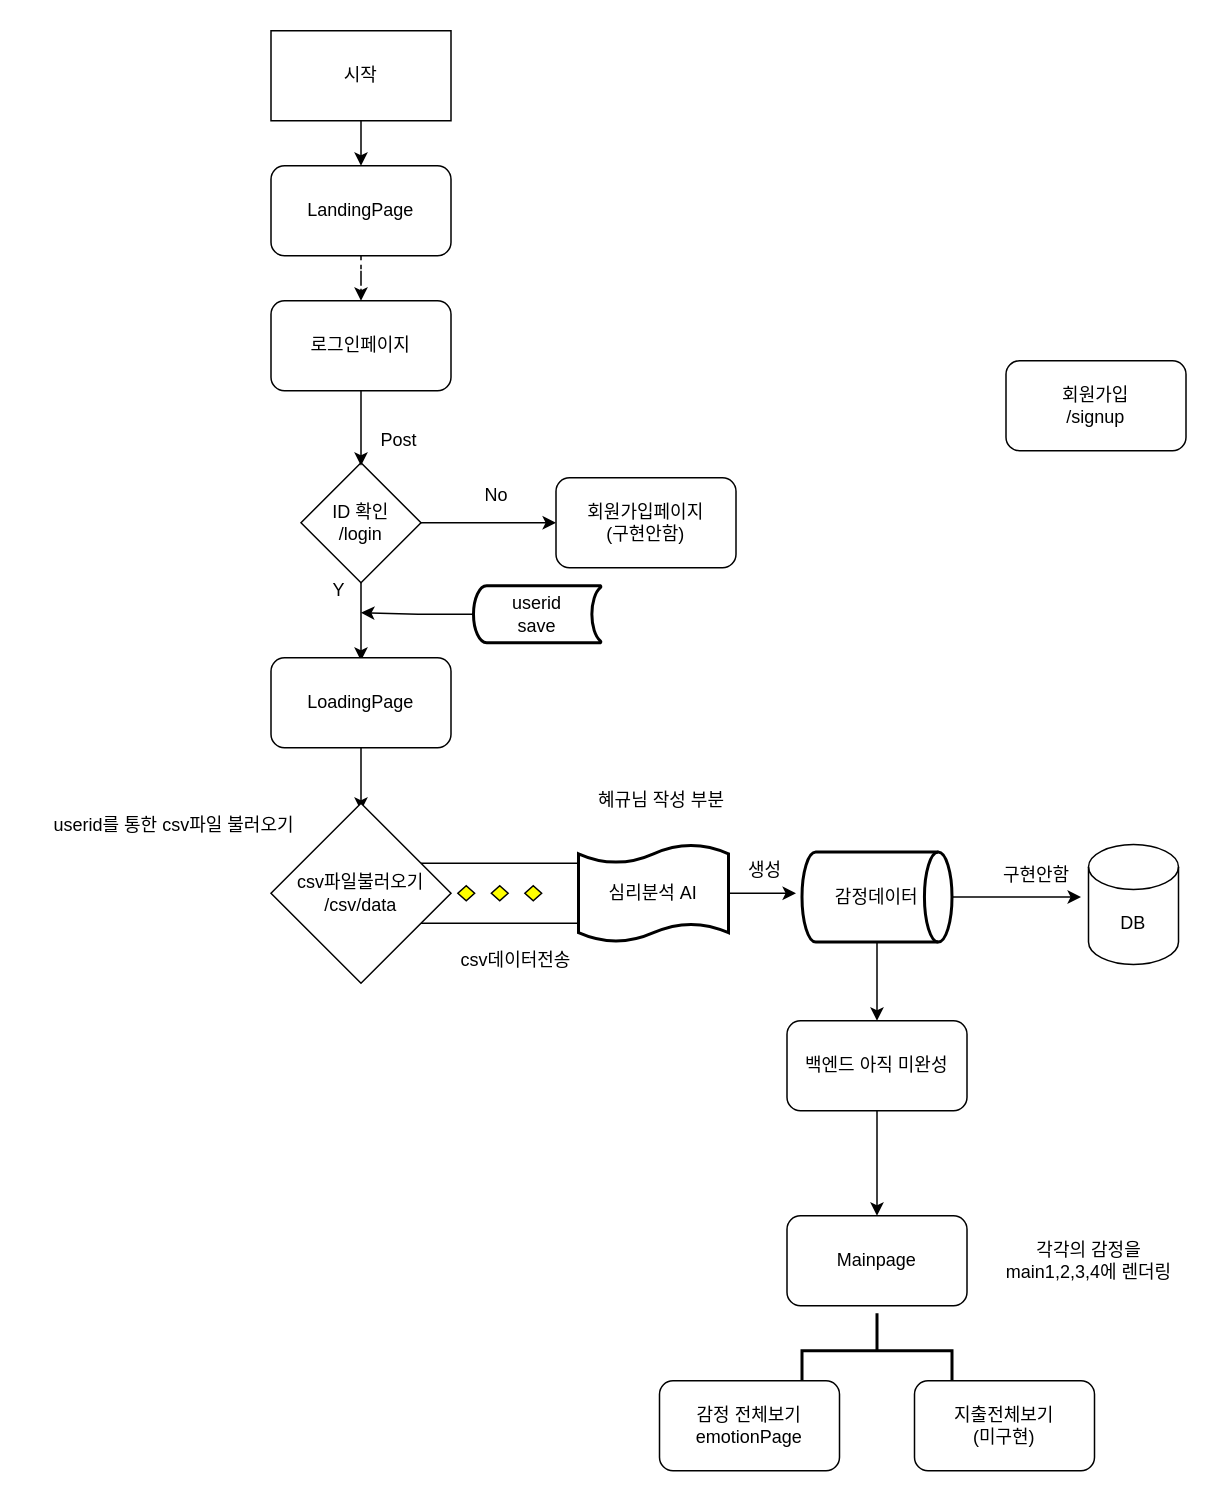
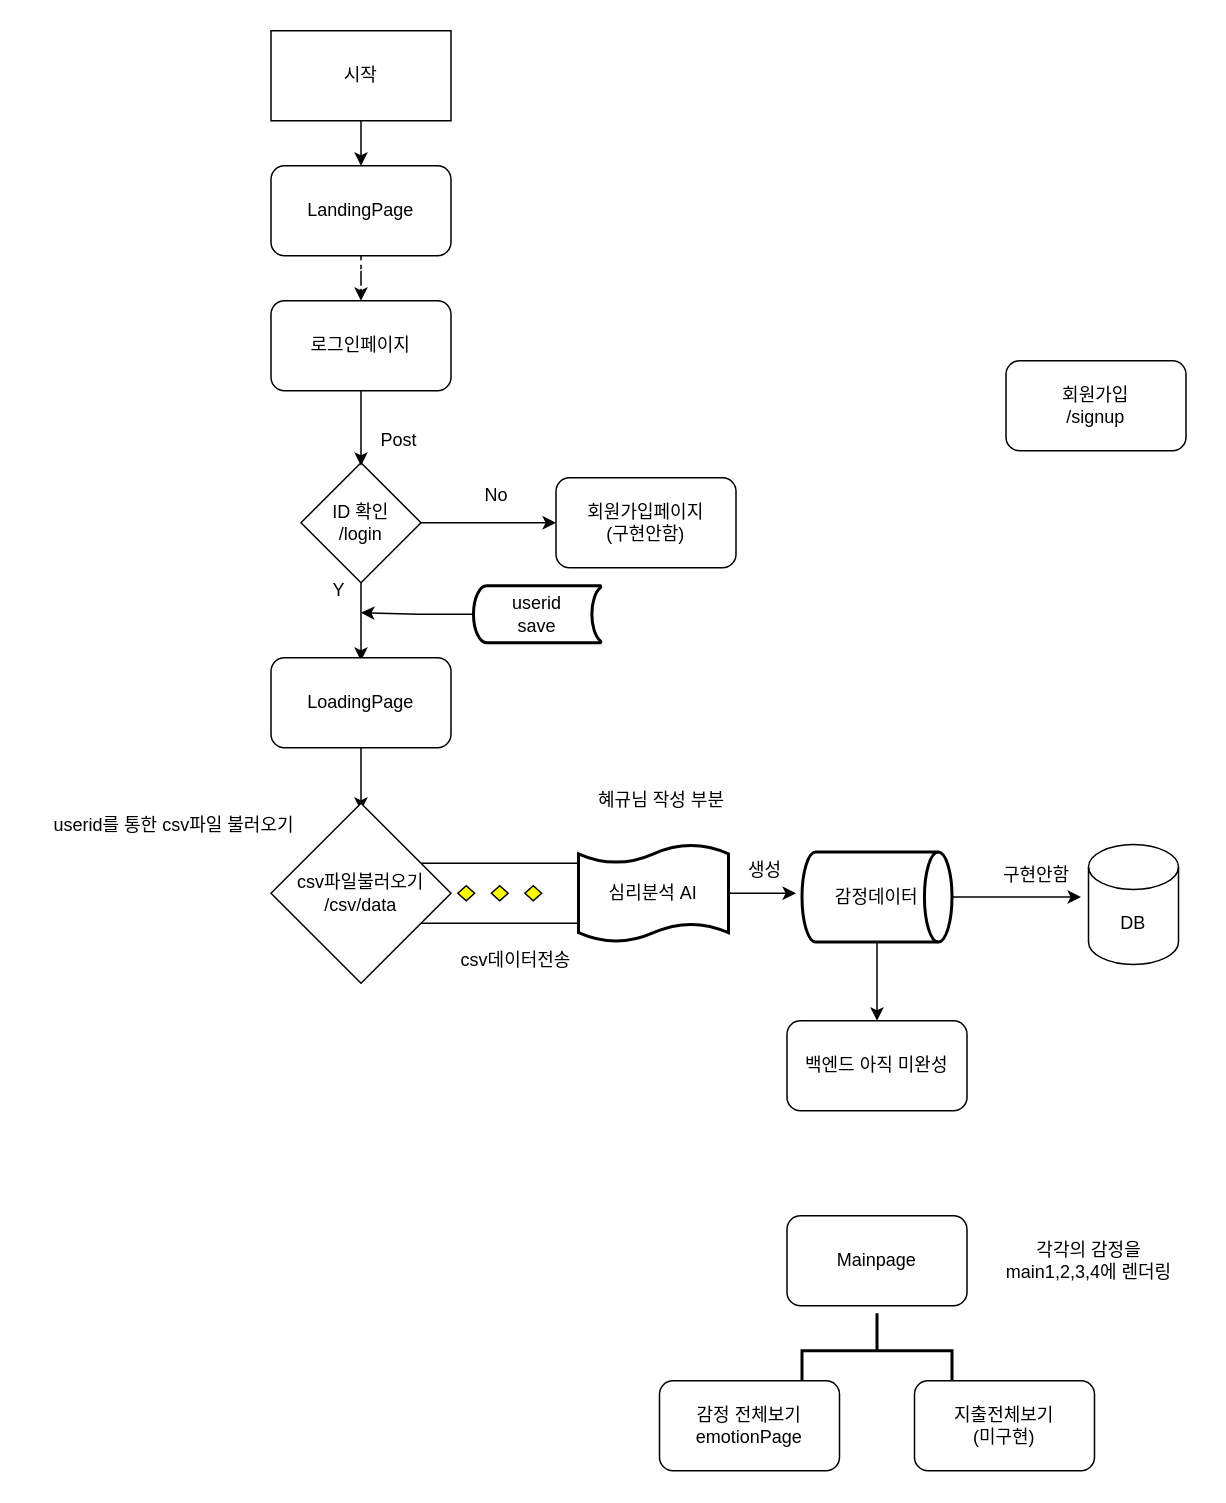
edge "백엔드 아직 미완성" -> "Mainpage": removed
